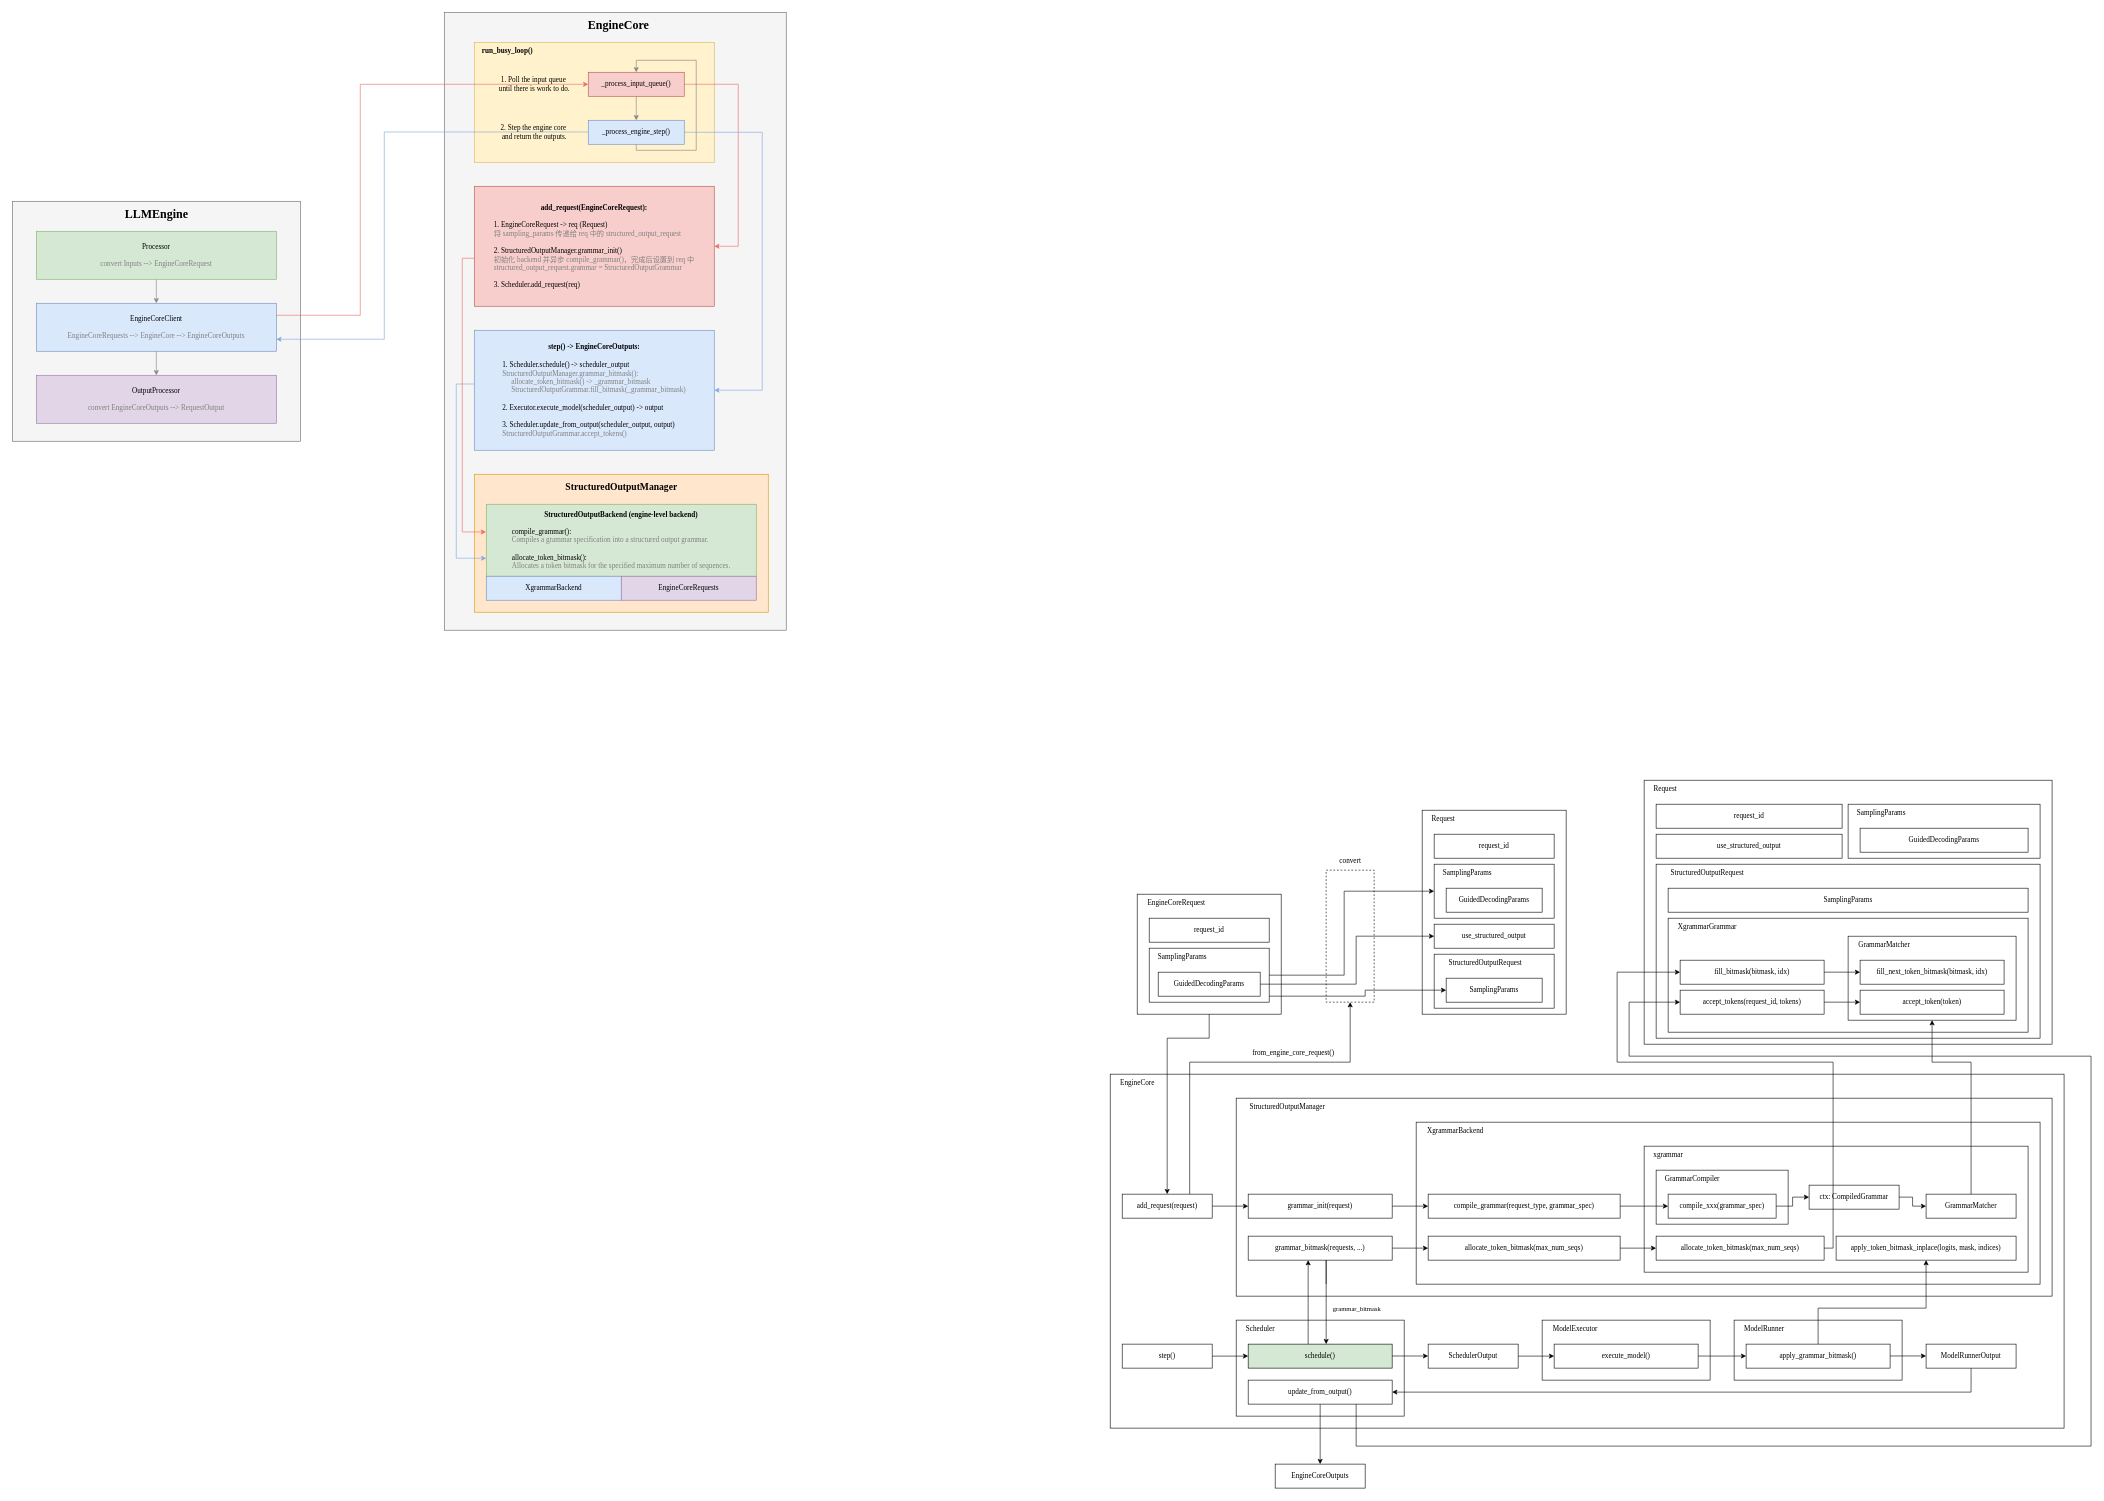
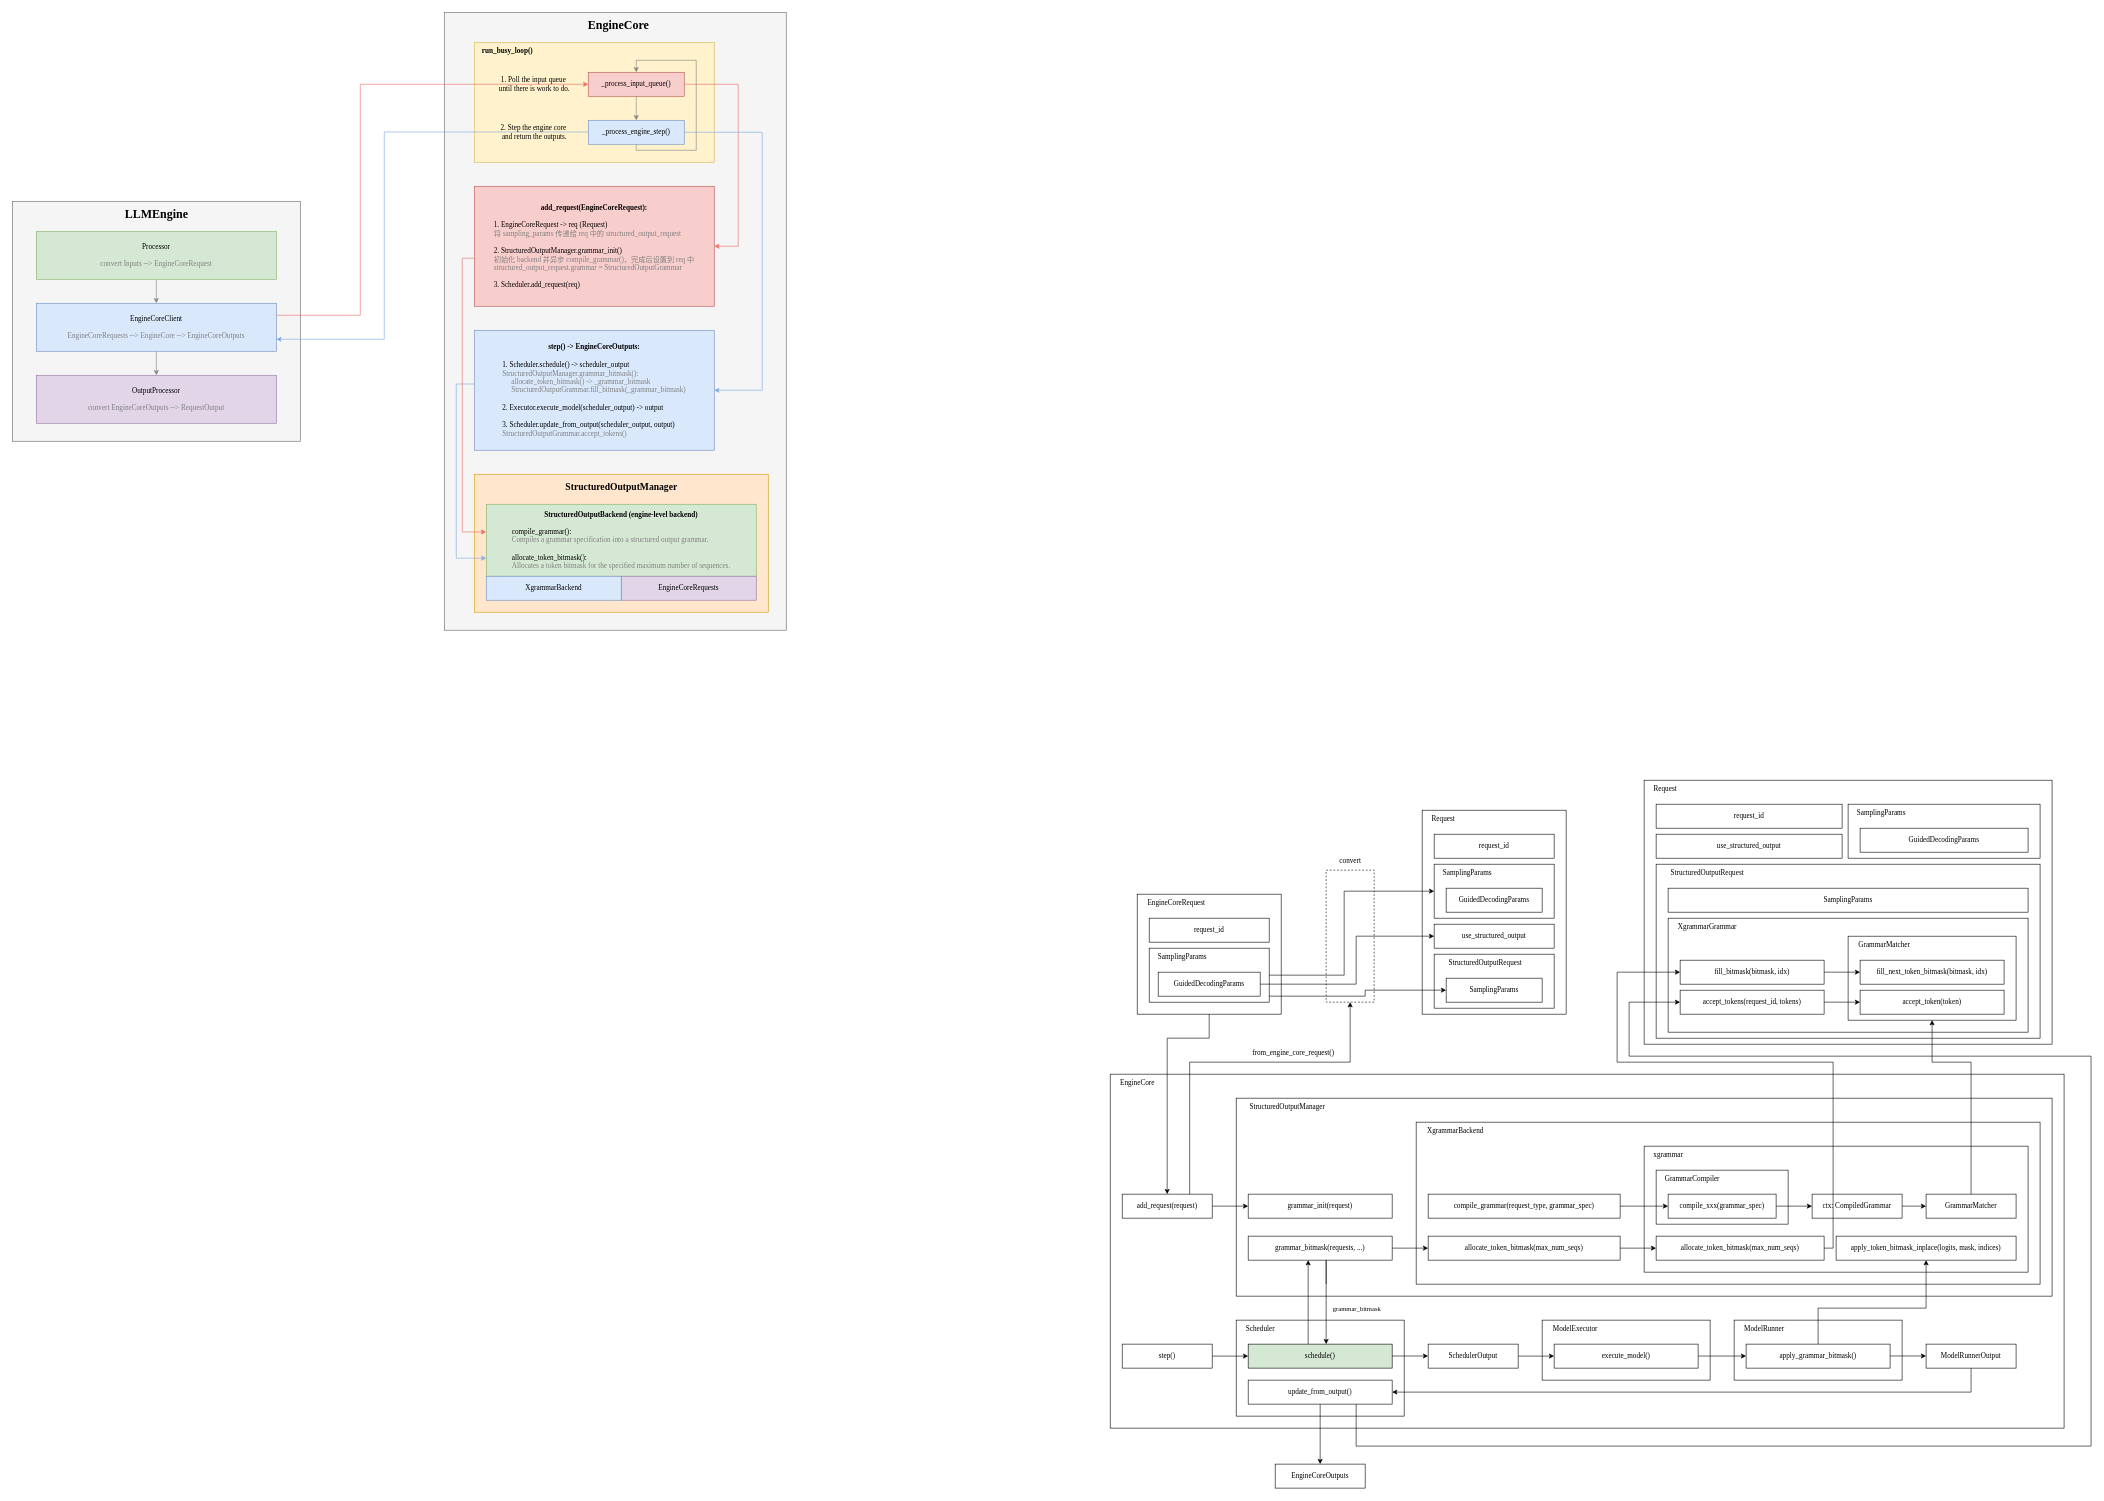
node "ctx: CompiledGrammar": moved (1854, 1197) -> (1857, 1206)
edge "grammar_init(request)" -> "compile_grammar(request_type, grammar_spec)": removed
